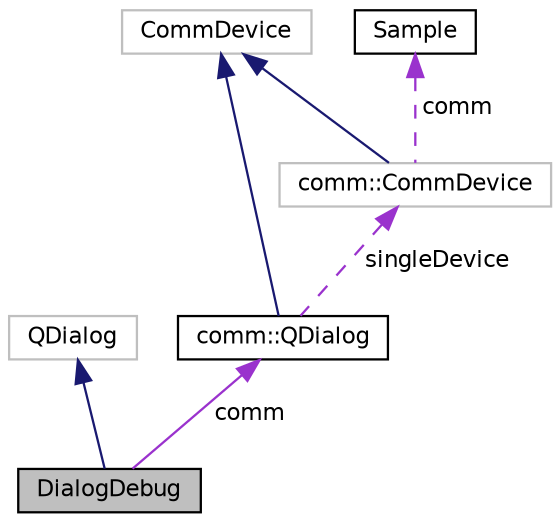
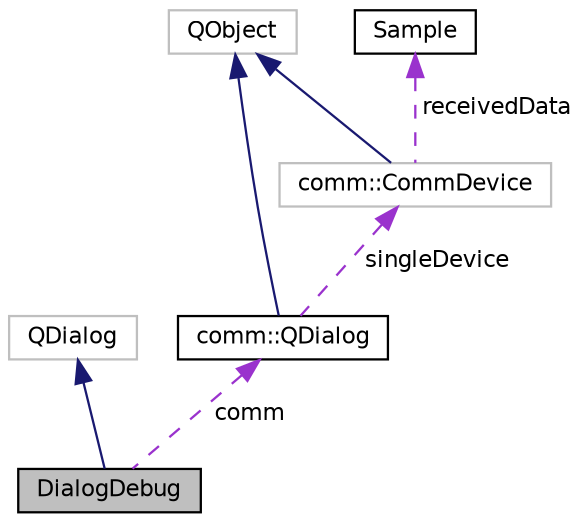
node "CommDevice": label "CommDevice" -> "QObject"
edge "comm::CommDevice" -> "Sample": label " comm" -> " receivedData"
edge "DialogDebug" -> "comm::QDialog": style solid -> dashed
